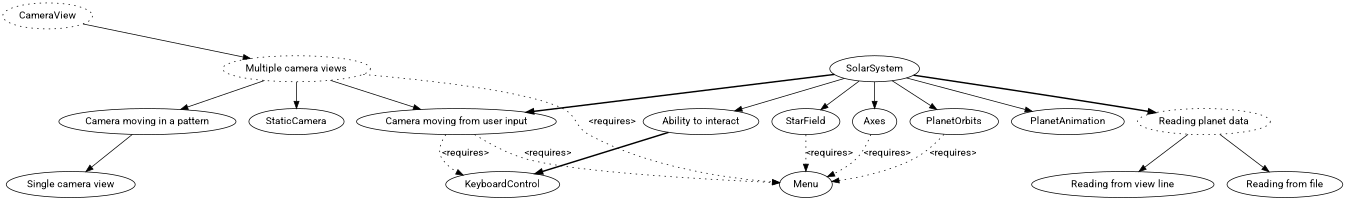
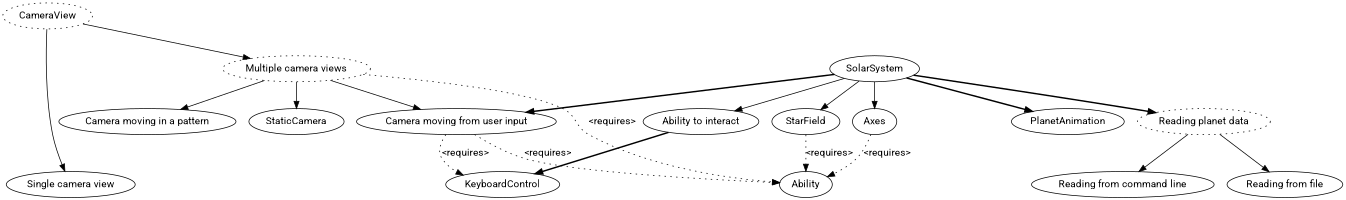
edge "SolarSystem" -> "PlanetAnimation": style solid -> bold
node "PlanetOrbits": removed
edge "Camera moving in a pattern" -> "Single camera view": now "CameraView" -> "Single camera view"
node "Menu": label "Menu" -> "Ability"
node "Reading from view line": label "Reading from view line" -> "Reading from command line"
